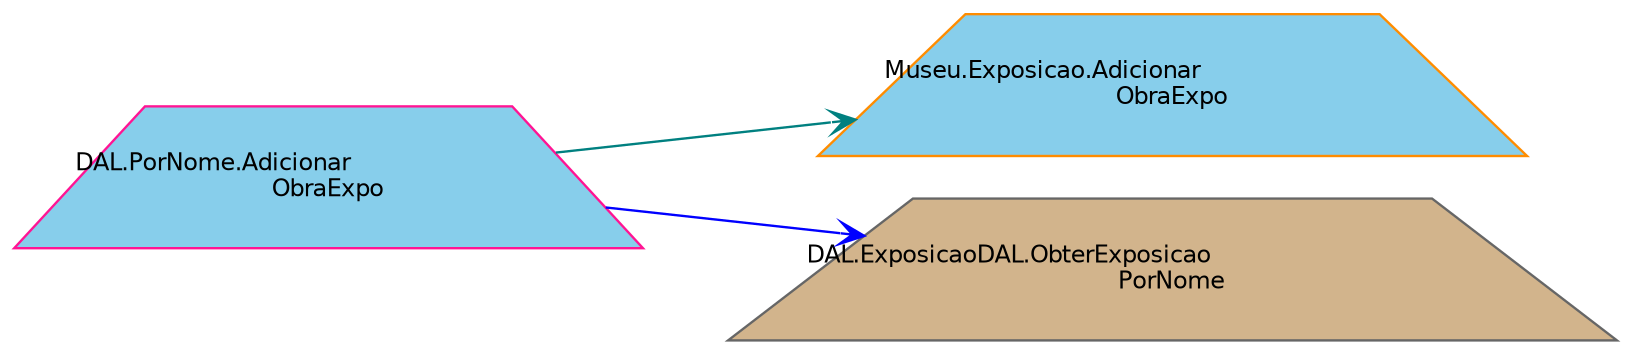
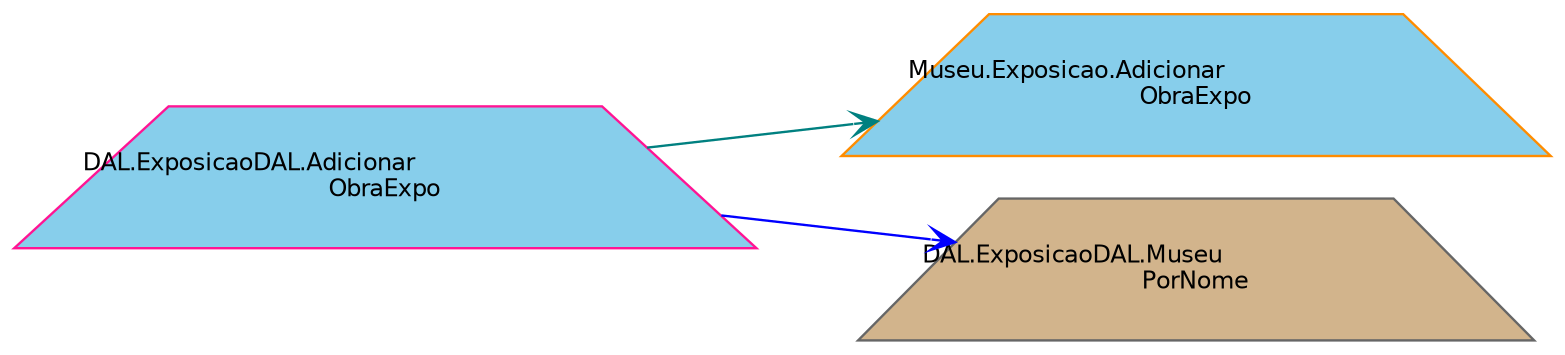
node "DAL.PorNome.Adicionar ObraExpo": label "DAL.PorNome.Adicionar ObraExpo" -> "DAL.ExposicaoDAL.Adicionar ObraExpo"
node "DAL.ExposicaoDAL.ObterExposicao PorNome": label "DAL.ExposicaoDAL.ObterExposicao PorNome" -> "DAL.ExposicaoDAL.Museu PorNome"
